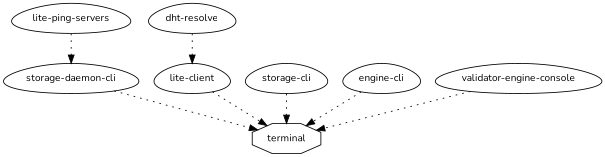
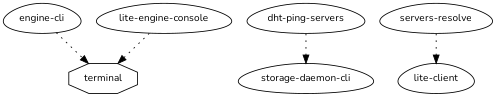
node "lite-ping-servers": label "lite-ping-servers" -> "dht-ping-servers"
node "dht-resolve": label "dht-resolve" -> "servers-resolve"
node "storage-cli": removed
node "validator-engine-console": label "validator-engine-console" -> "lite-engine-console"
edge "lite-client" -> "terminal": removed
edge "storage-daemon-cli" -> "terminal": removed
